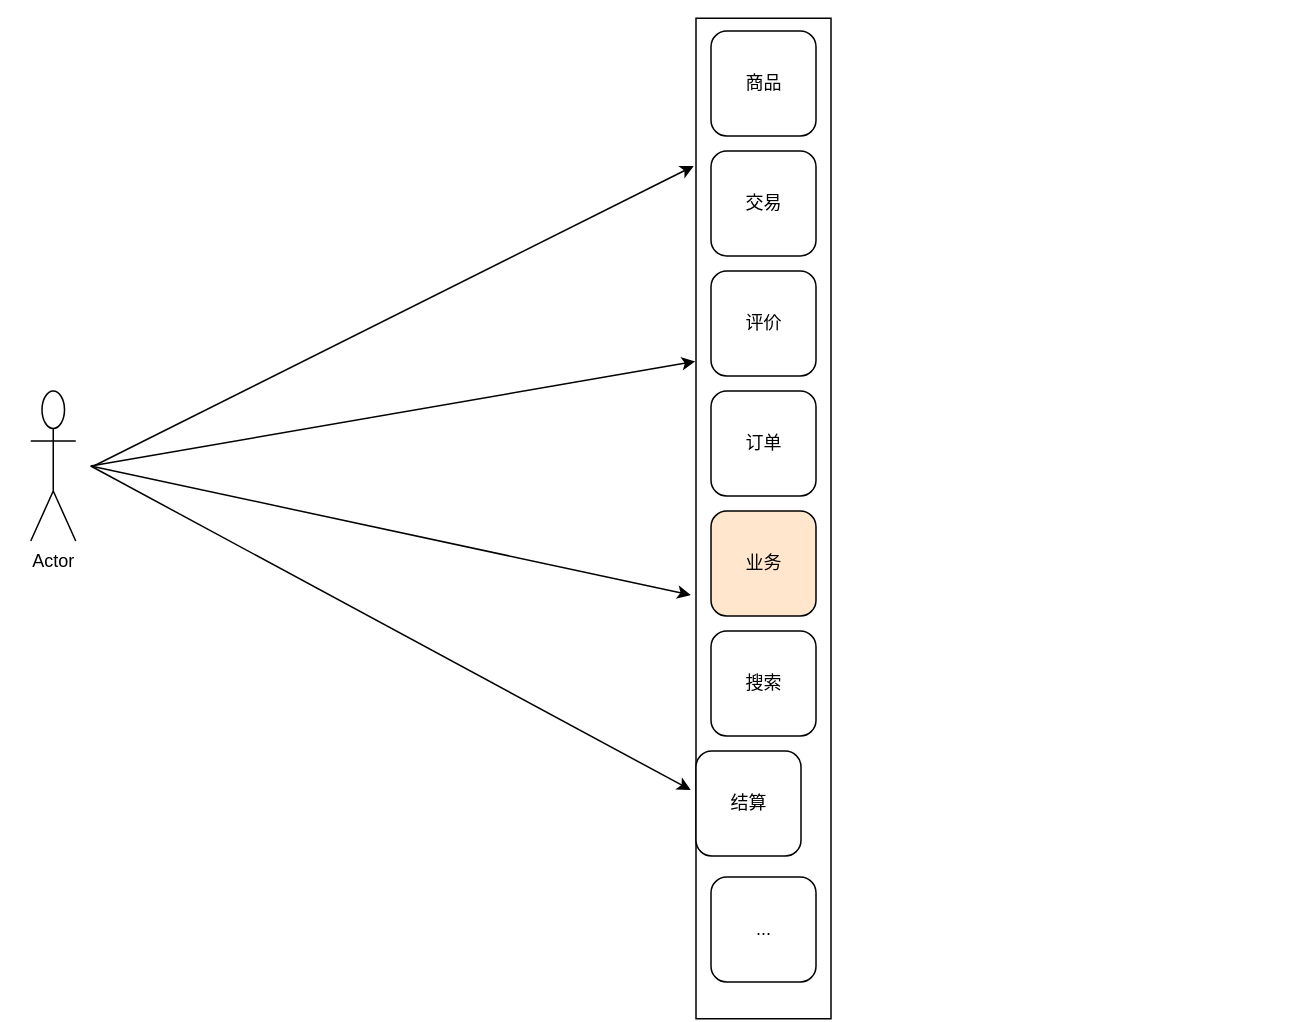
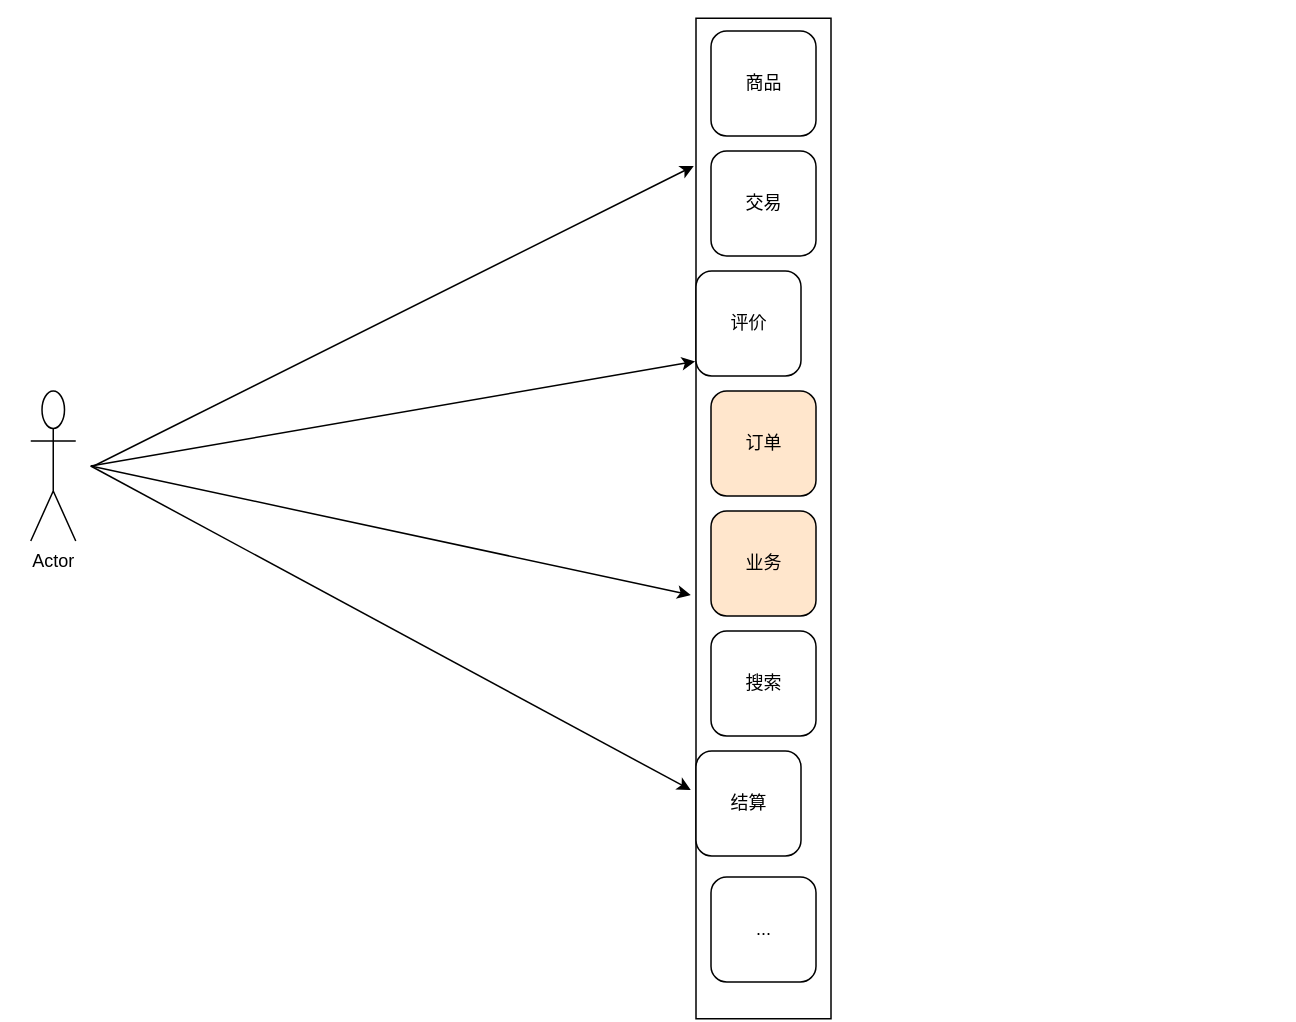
node "评价": moved (764, 323) -> (749, 323)
node "订单": fillcolor #ffffff -> #ffe6cc
